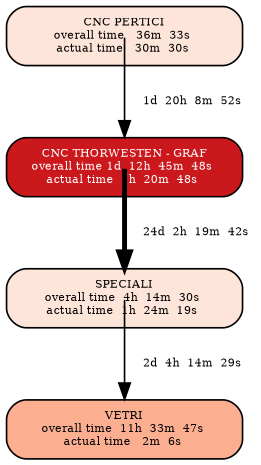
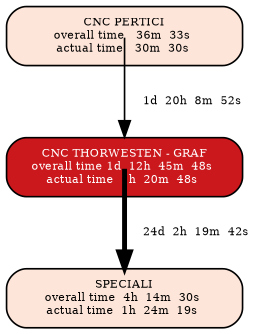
node "VETRI overall time  11h  33m  47s actual time   2m  6s": removed
